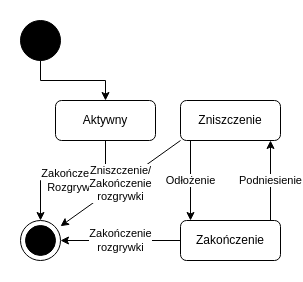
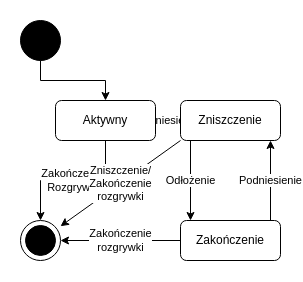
edge "Aktywny" -> "Zniszczenie": added, label "Podniesienie"
